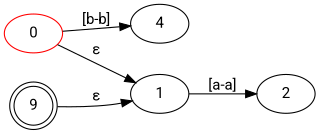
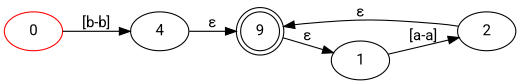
edge "2" -> "9": added, label "ε"
edge "4" -> "9": added, label "ε"
edge "0" -> "1": removed, label "ε"
